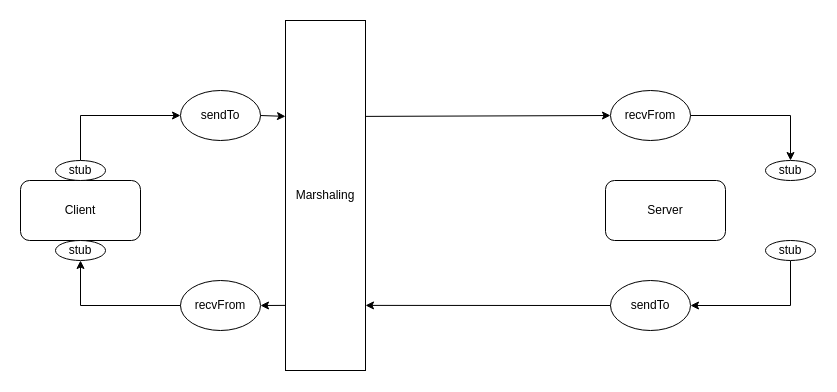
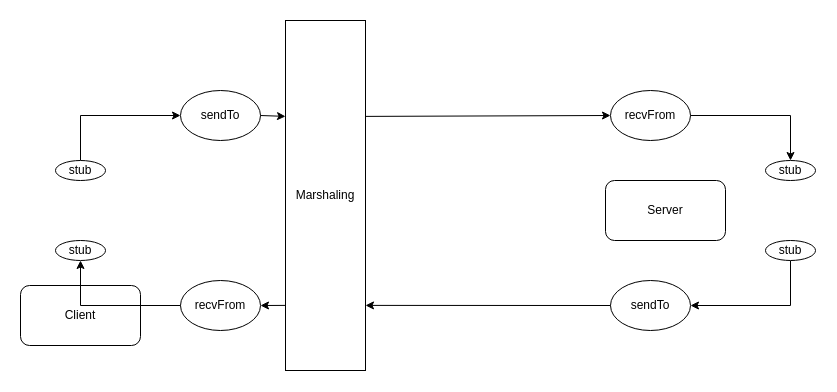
node "Client": moved (81, 211) -> (81, 316)
